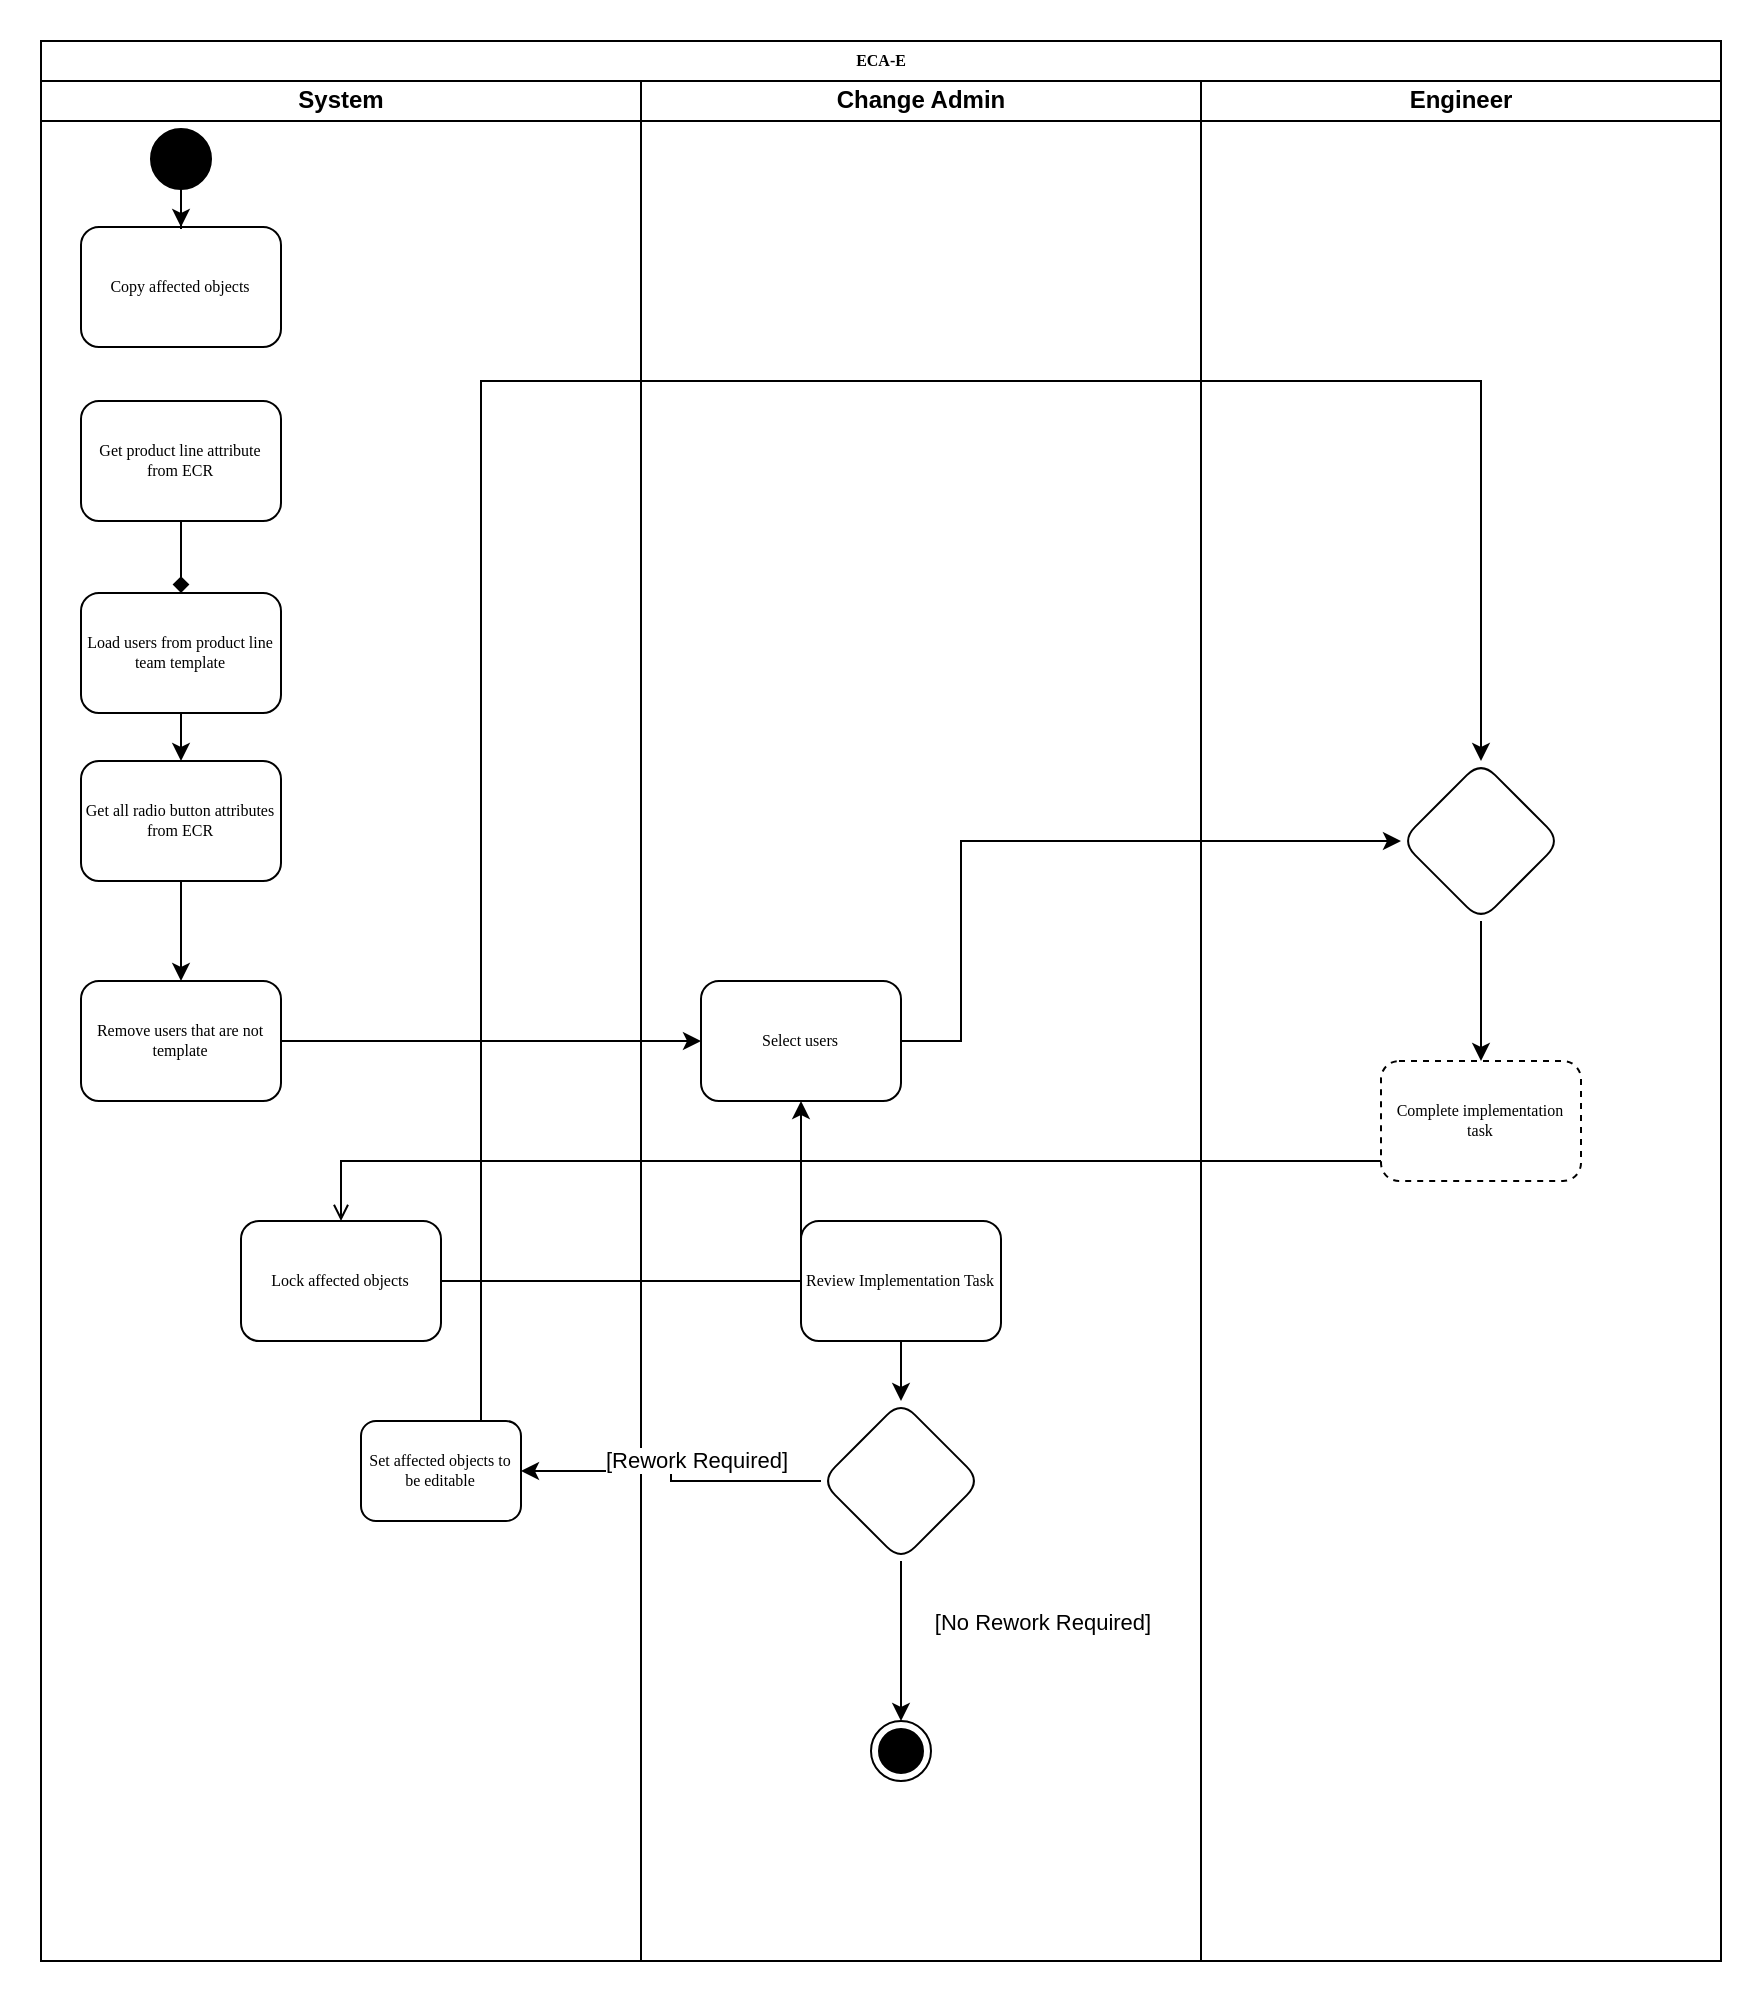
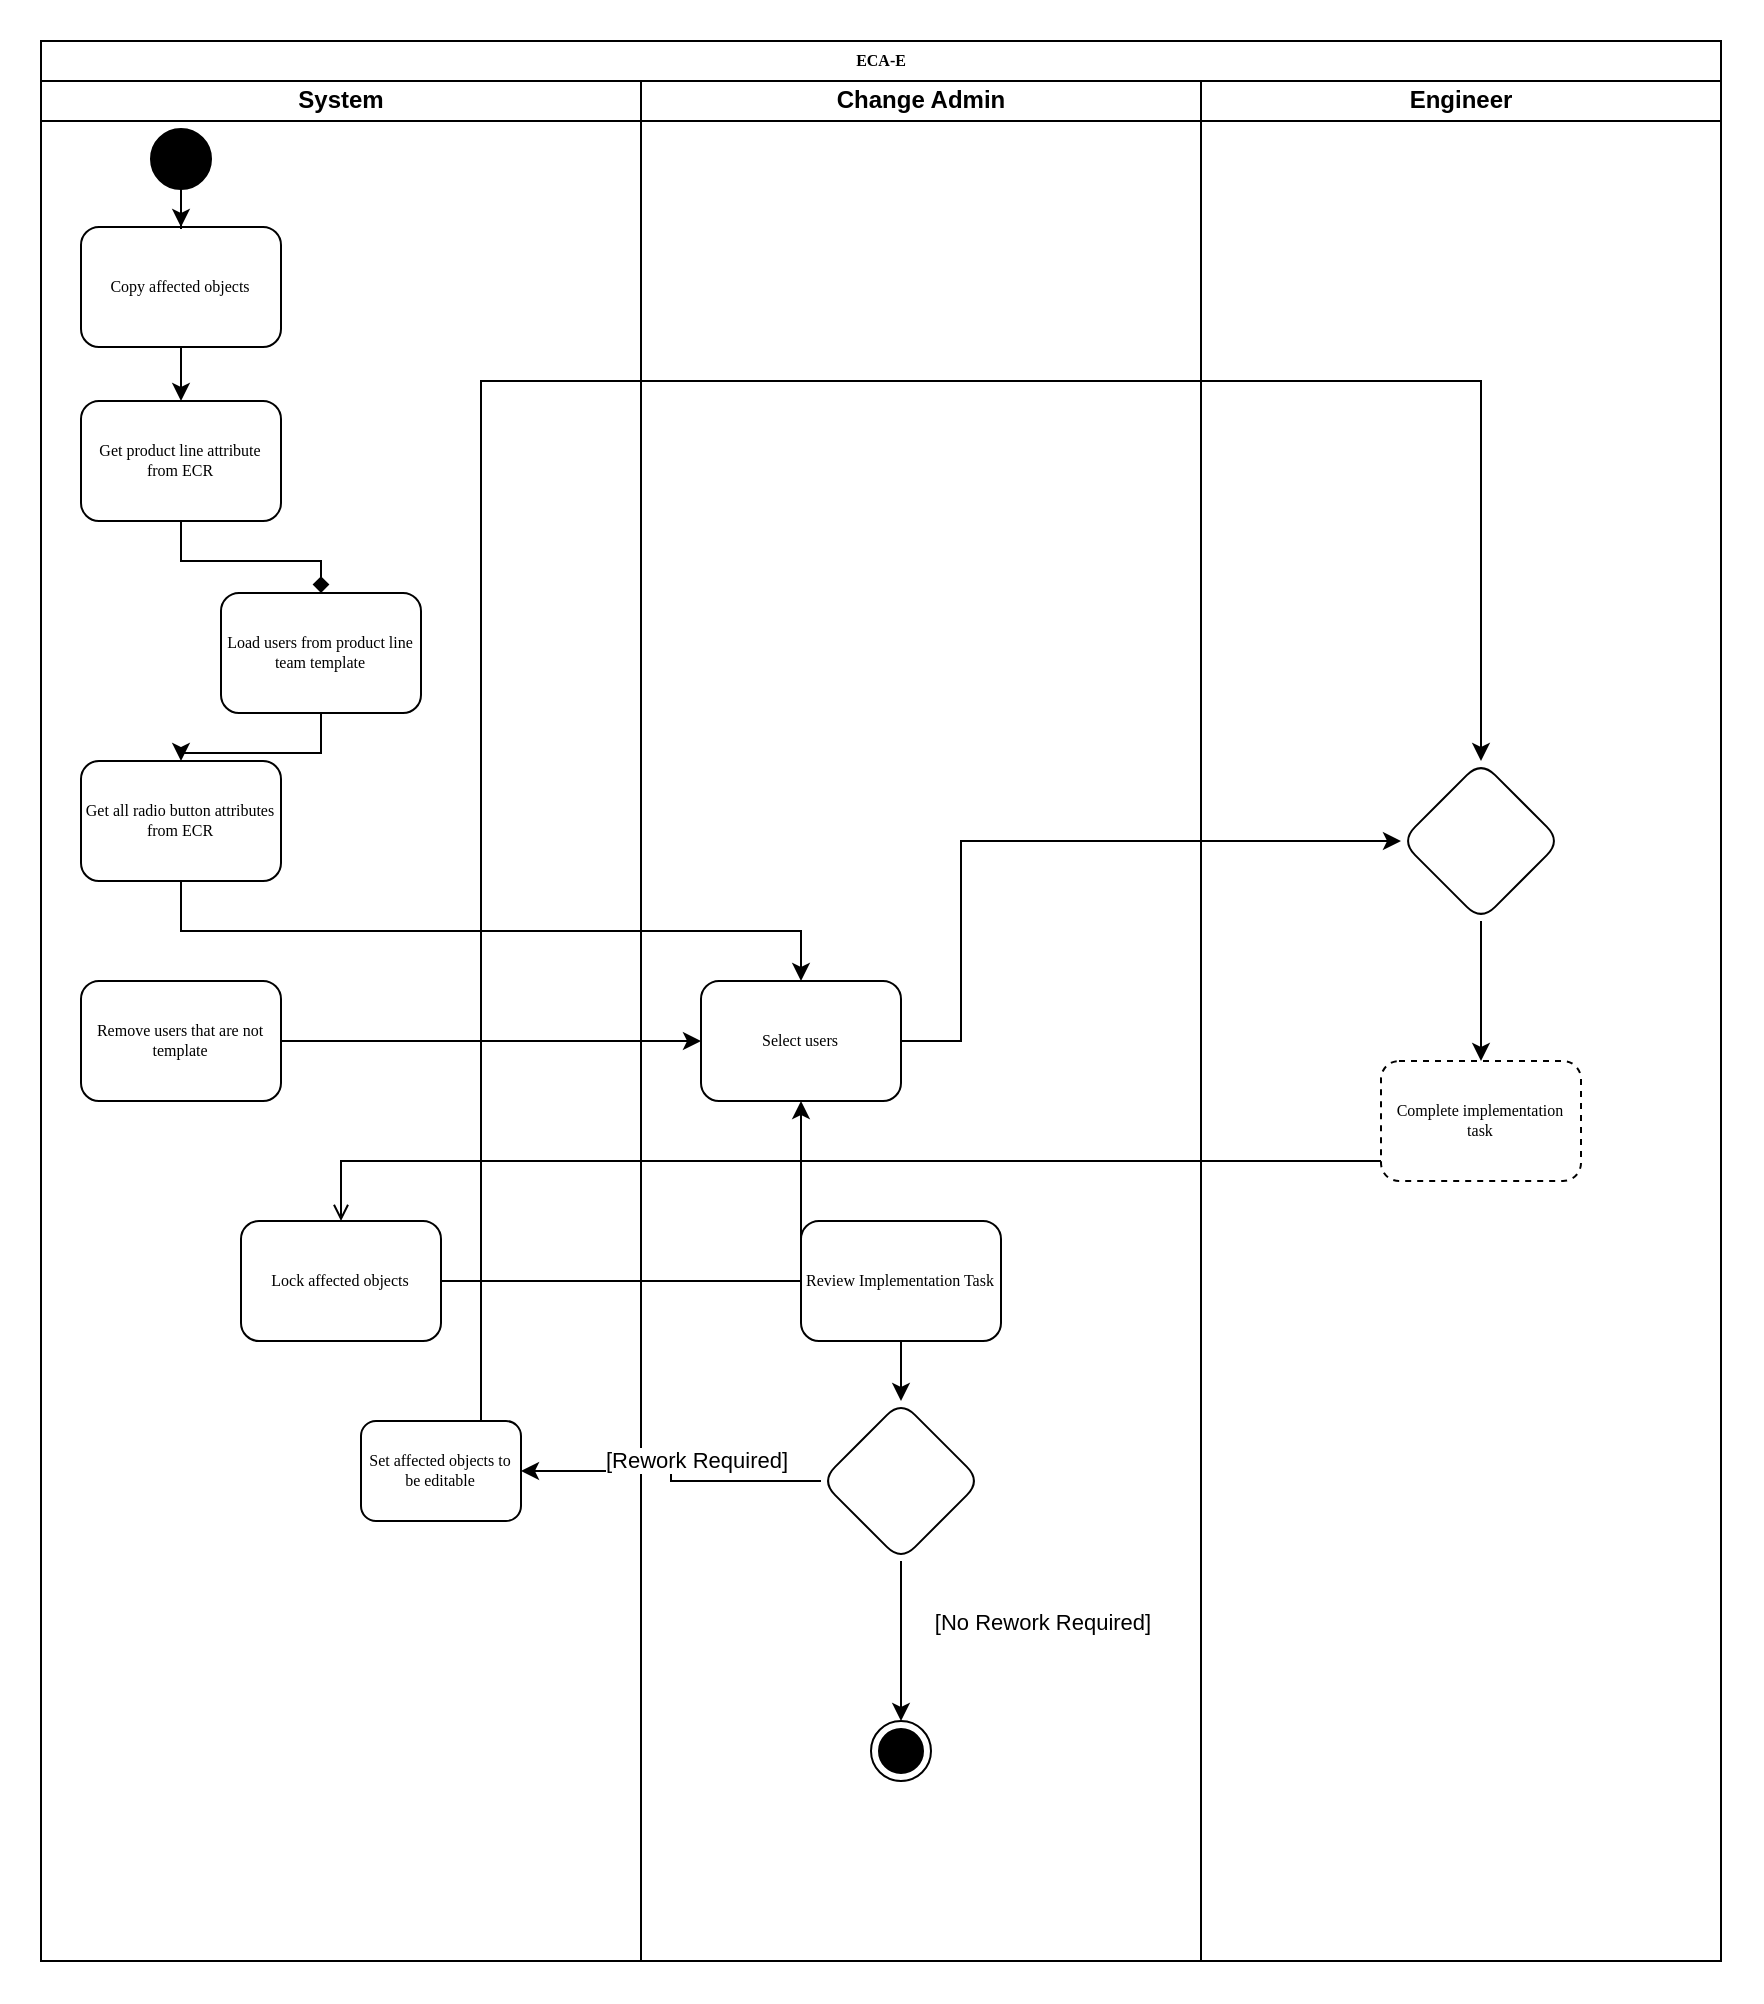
edge "Copy affected objects" -> "Get product line attribute from ECR": added
node "Load users from product line team template": moved (181, 653) -> (321, 653)
edge "Get all radio button attributes from ECR" -> "Remove users that are not template": now "Get all radio button attributes from ECR" -> "Select users"
